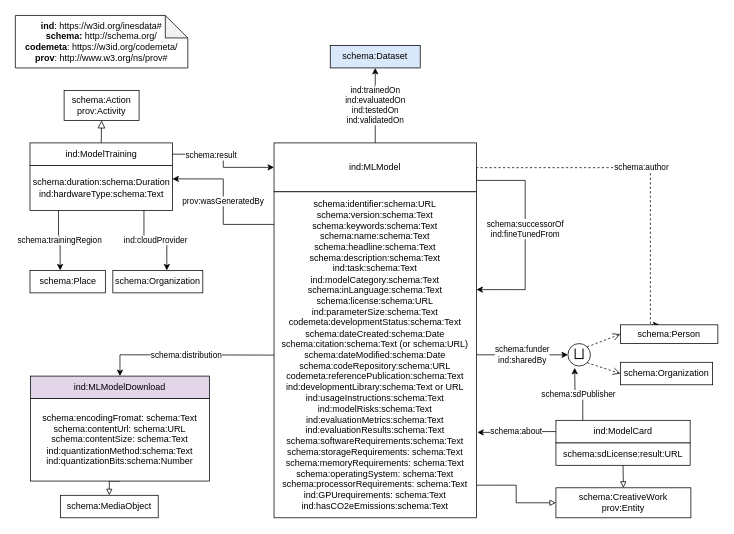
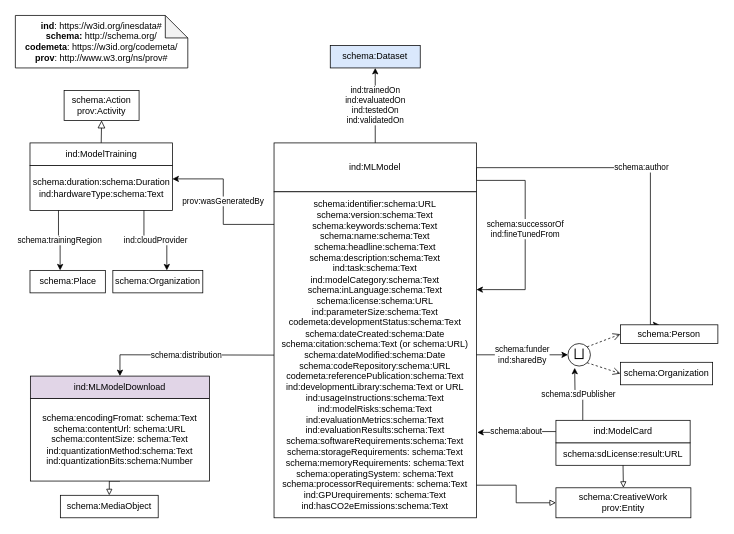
edge "ind:ModelTraining" -> "ind:MLModel": removed, label "schema:result"
edge "ind:MLModel" -> "schema:Person": style dashed -> solid
